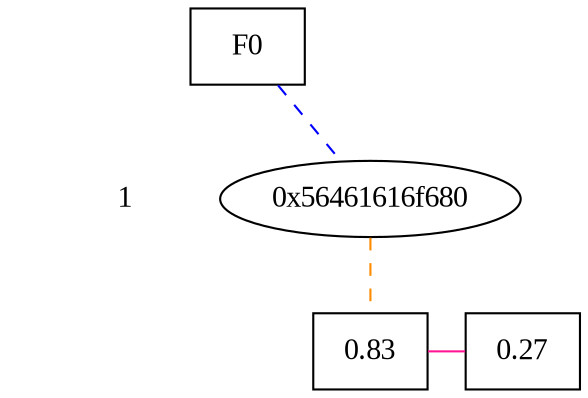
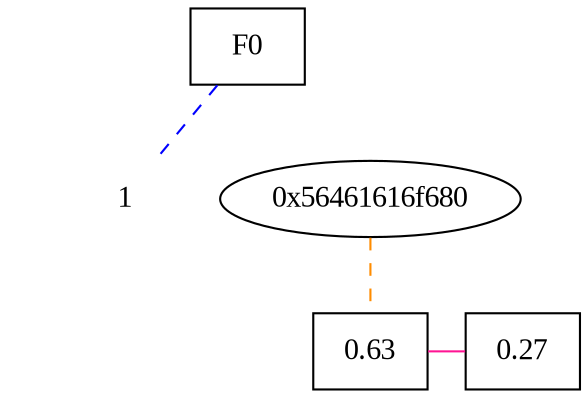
edge "F0" -- "0x56461616f680": now "F0" -- "1"
node "0.83": label "0.83" -> "0.63"
